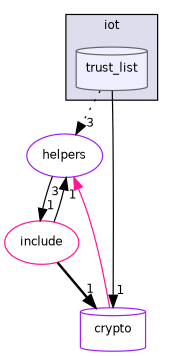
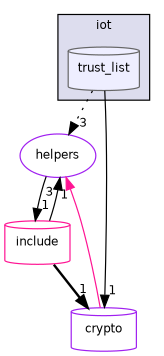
node "include": shape ellipse -> cylinder
